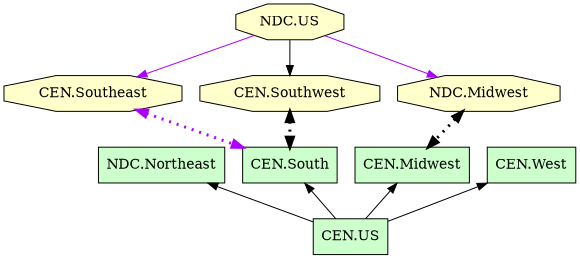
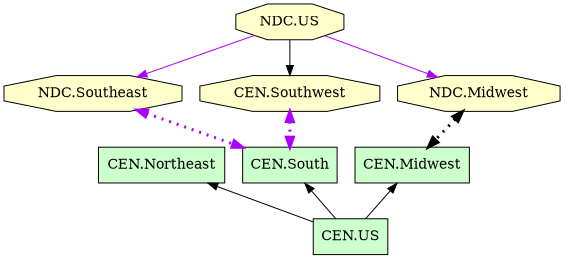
node "CEN.Southeast": label "CEN.Southeast" -> "NDC.Southeast"
edge "CEN.Southwest" -- "CEN.South": color #000000 -> #aa00ff
node "NDC.Northeast": label "NDC.Northeast" -> "CEN.Northeast"
node "CEN.West": removed
